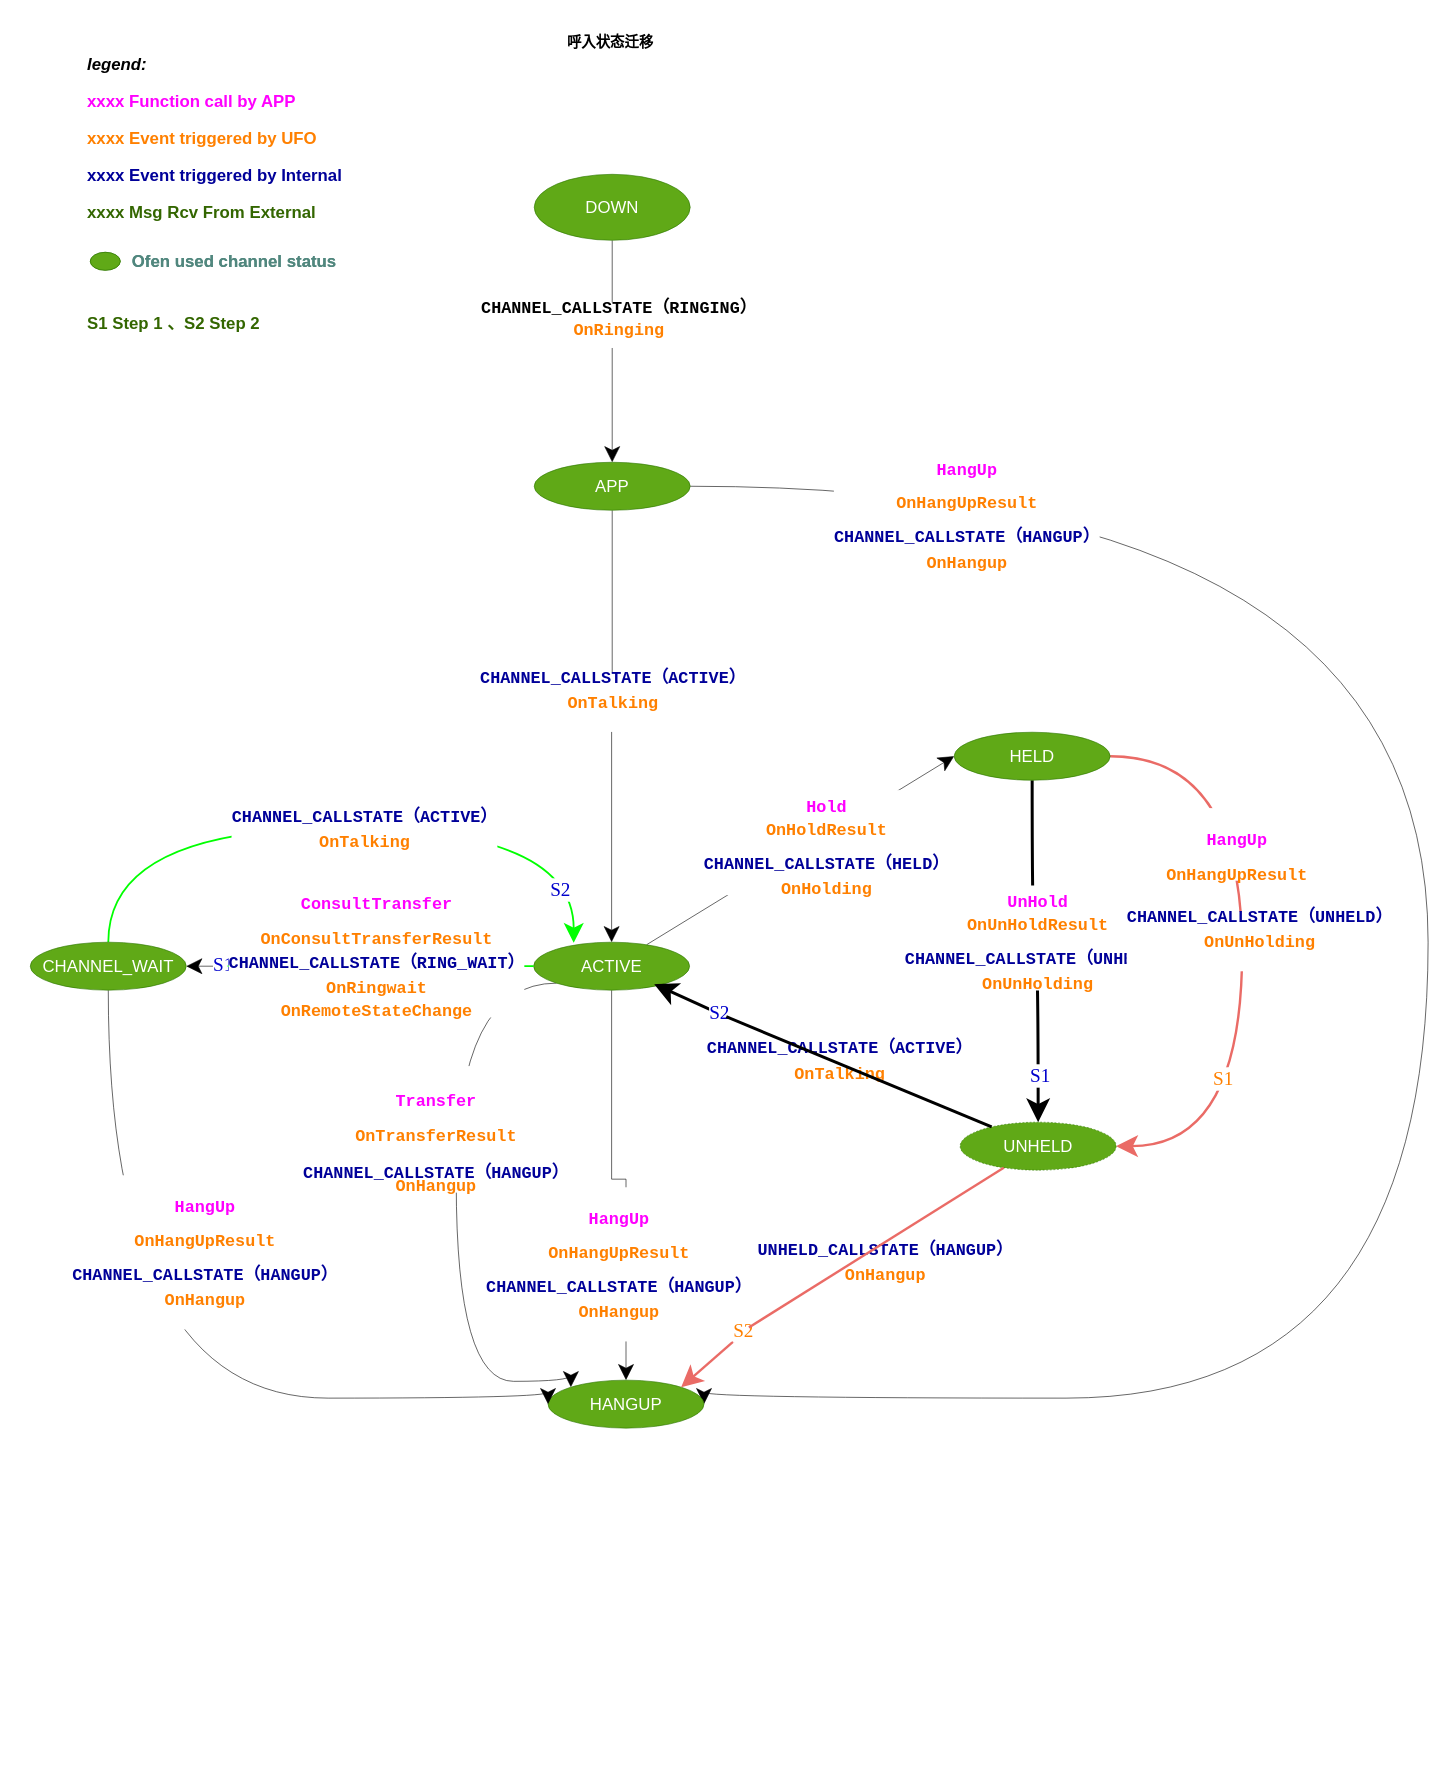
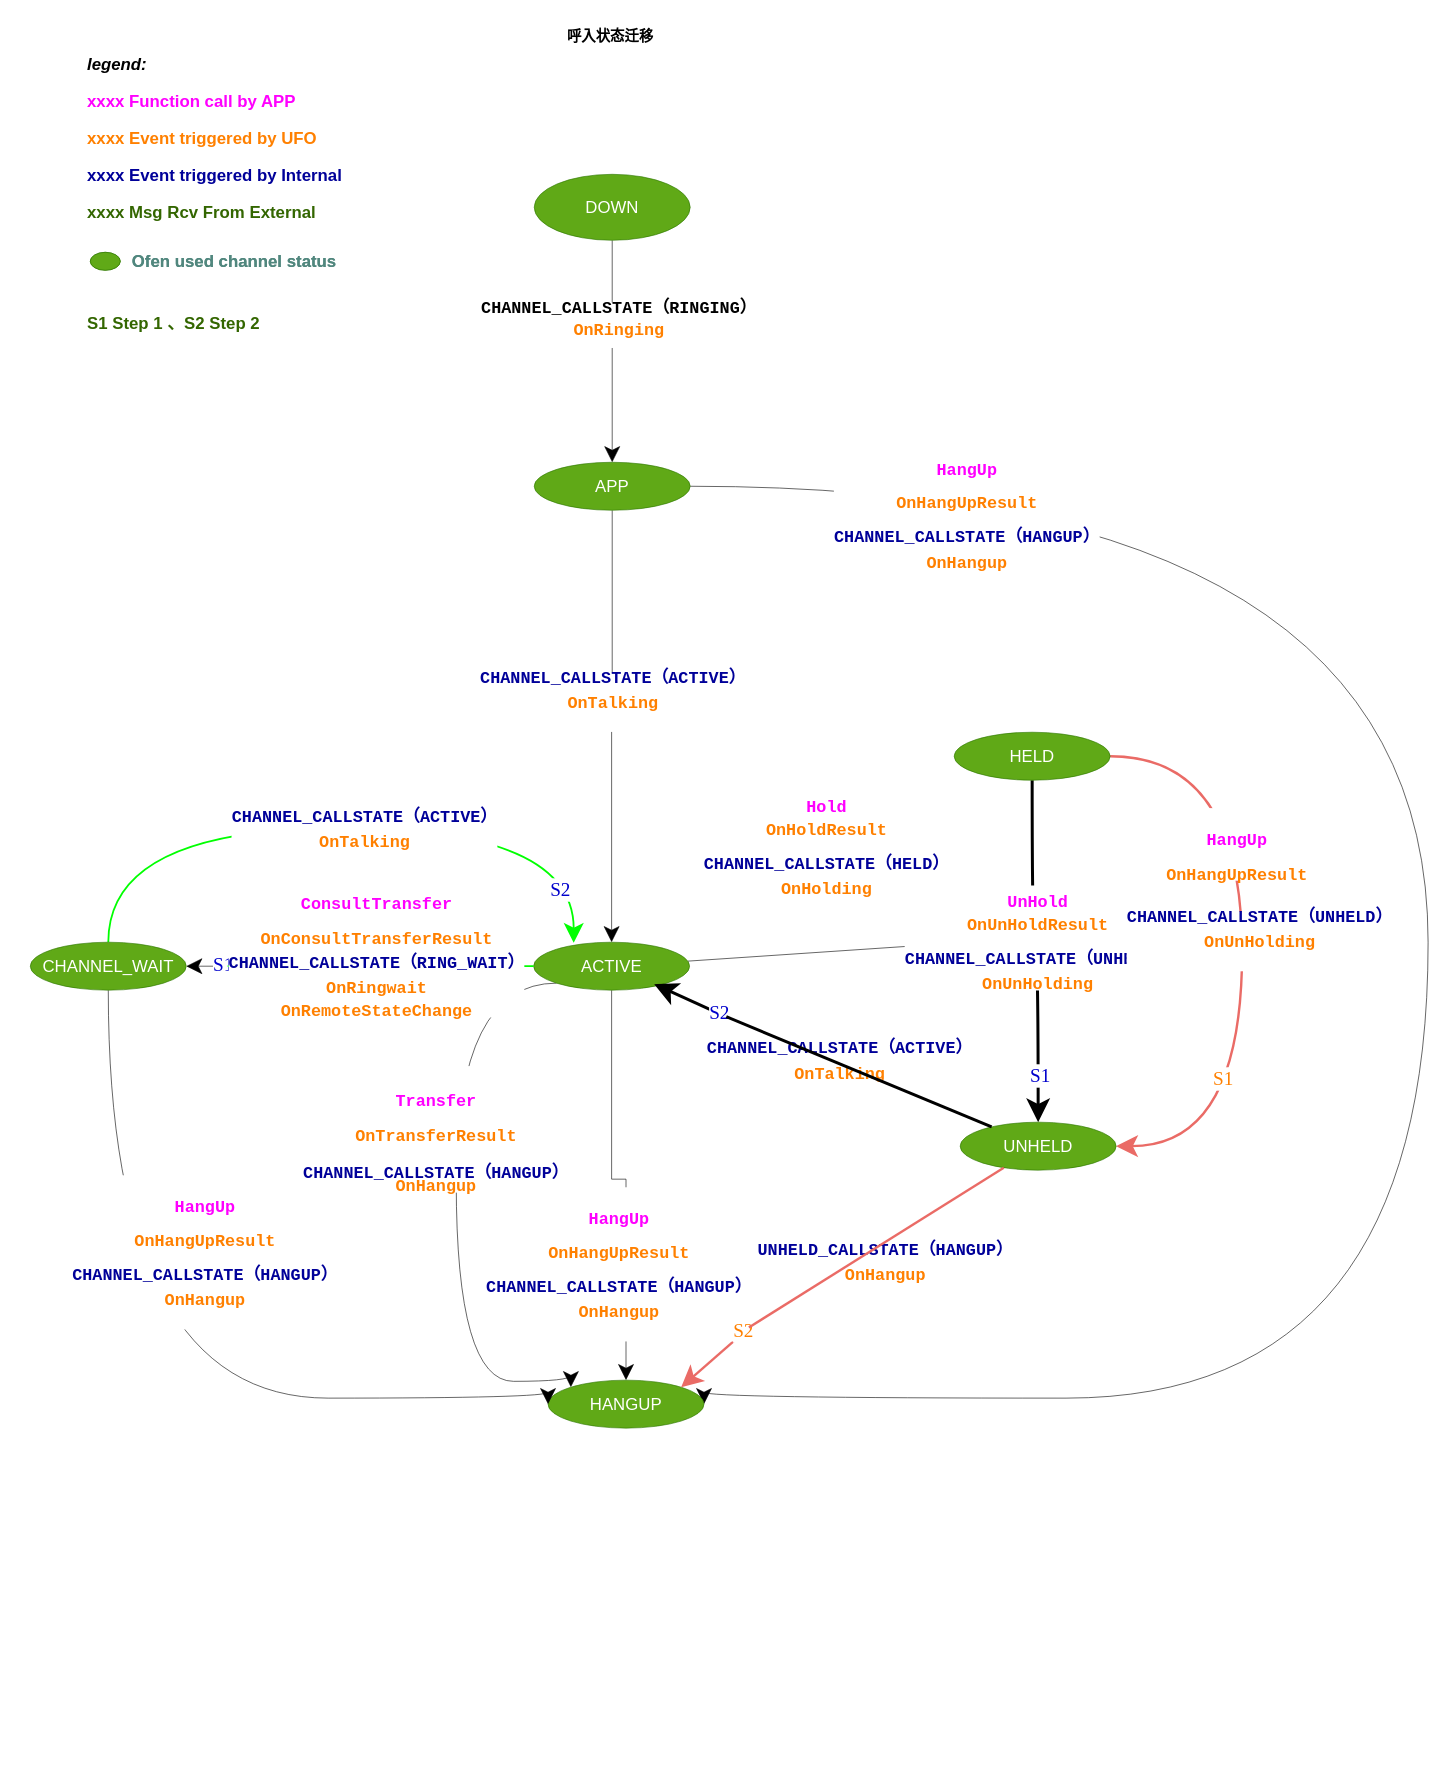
node "呼入状态迁移": moved (639, 48) -> (639, 42)
edge "ACTIVE" -> "HELD": now "ACTIVE" -> "CHANNEL_CALLSTATE（UNHELD） OnUnHolding"
node "UNHELD": style dashed -> solid
